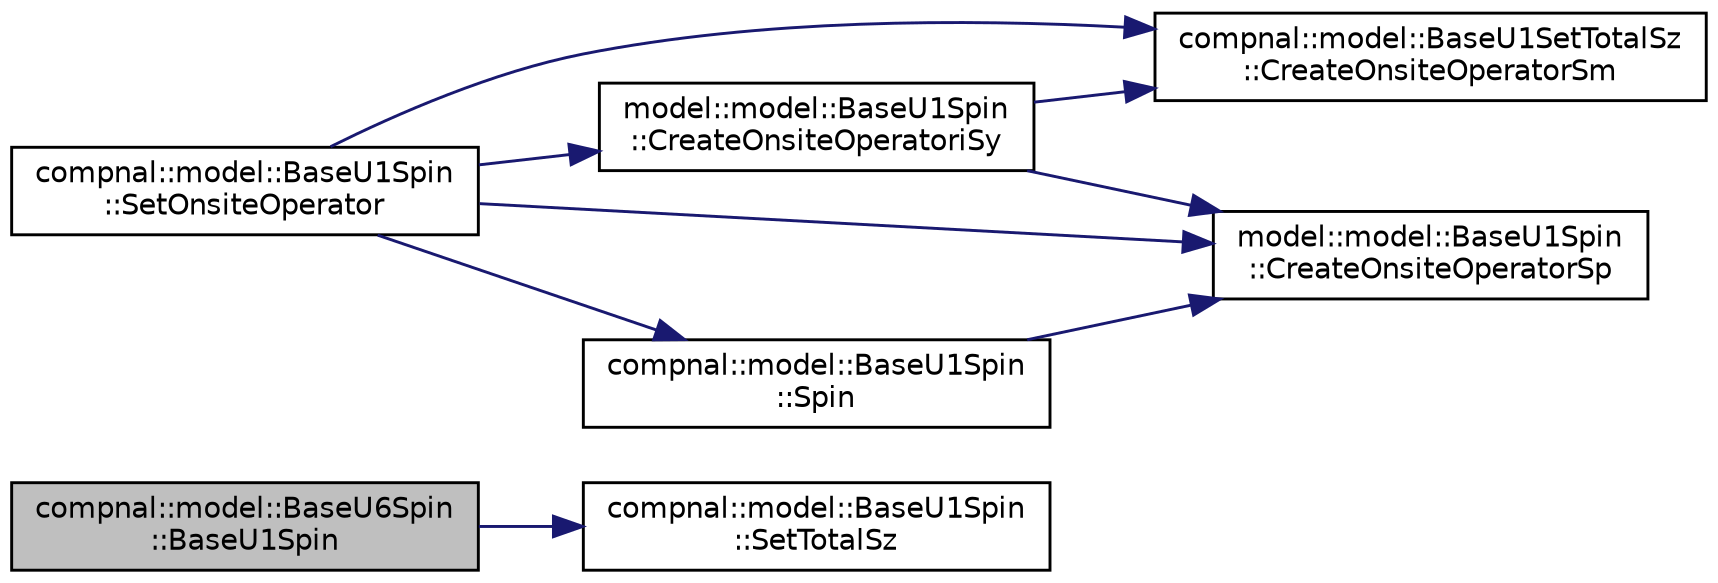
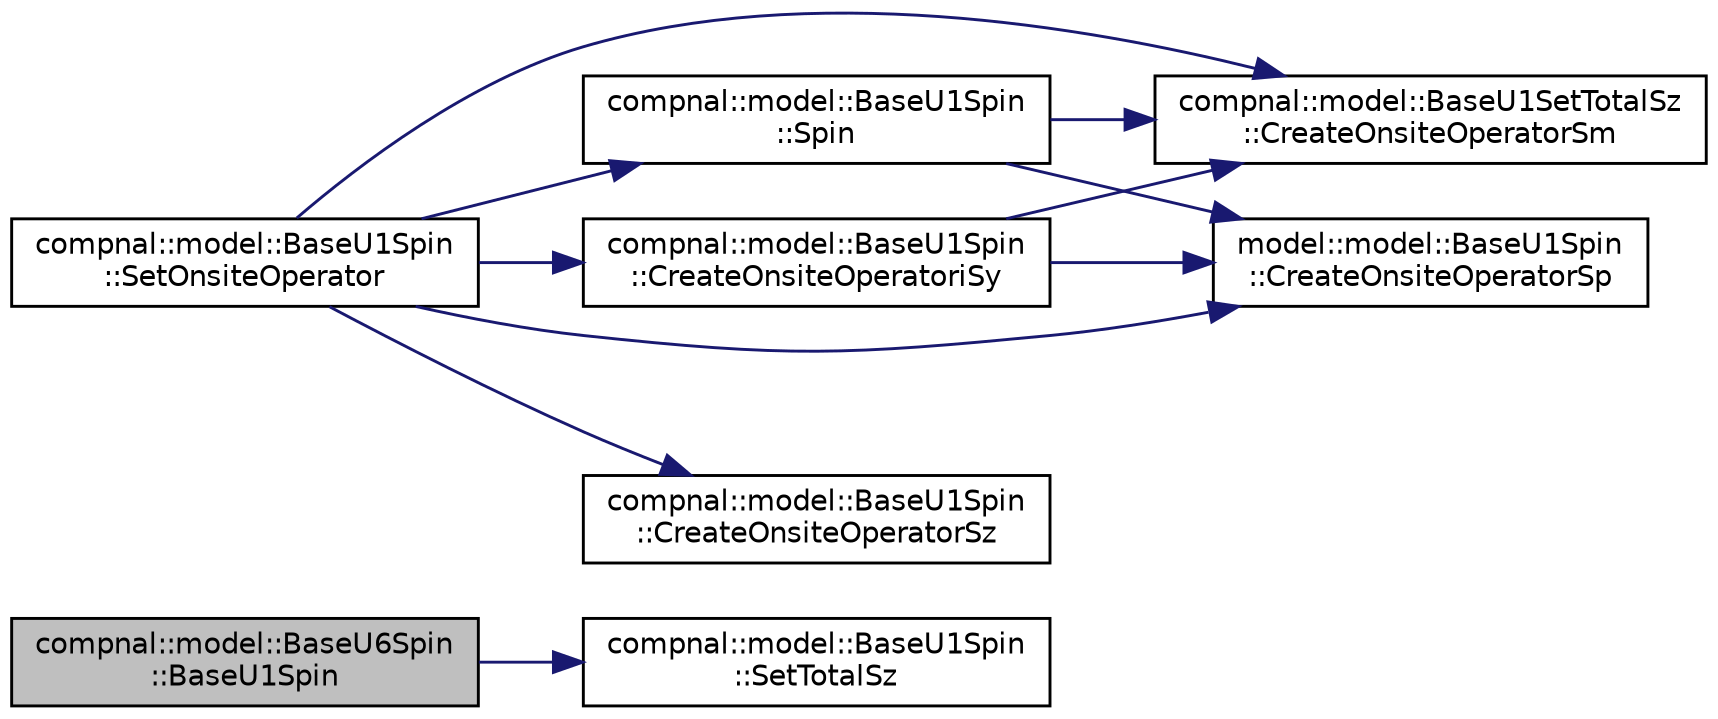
edge "compnal::model::BaseU1Spin ::Spin" -> "compnal::model::BaseU1SetTotalSz ::CreateOnsiteOperatorSm": added
node "model::model::BaseU1Spin ::CreateOnsiteOperatoriSy": label "model::model::BaseU1Spin ::CreateOnsiteOperatoriSy" -> "compnal::model::BaseU1Spin ::CreateOnsiteOperatoriSy"
node "compnal::model::BaseU1Spin ::CreateOnsiteOperatorSz": added
